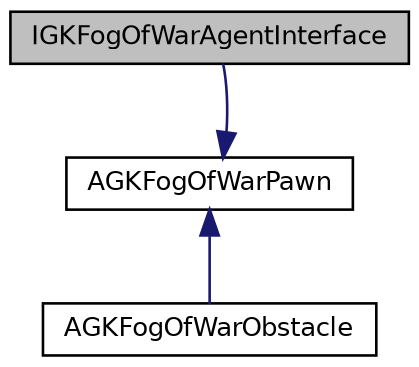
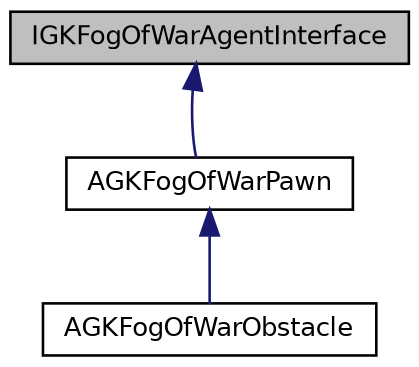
edge "IGKFogOfWarAgentInterface" -> "AGKFogOfWarPawn": reversed
